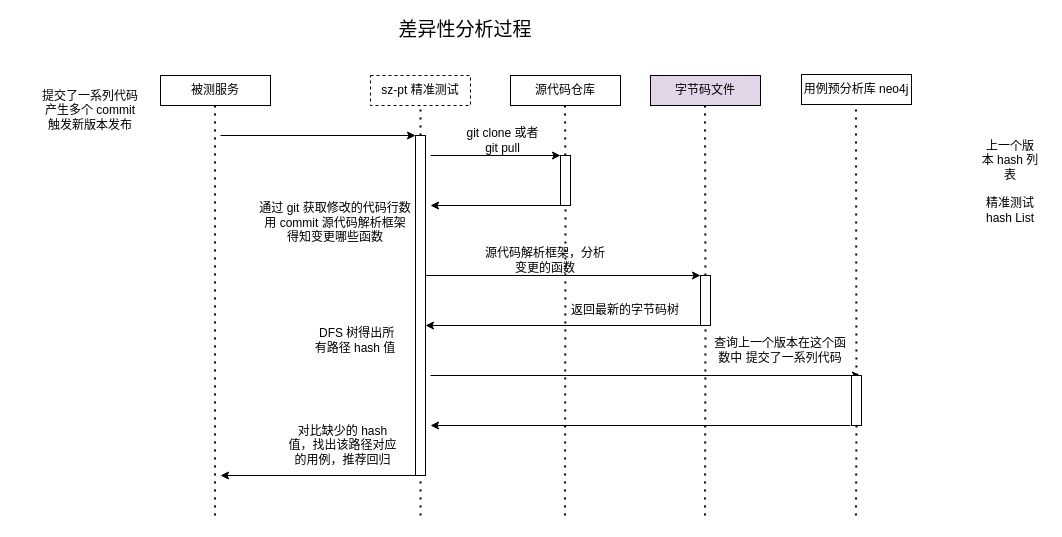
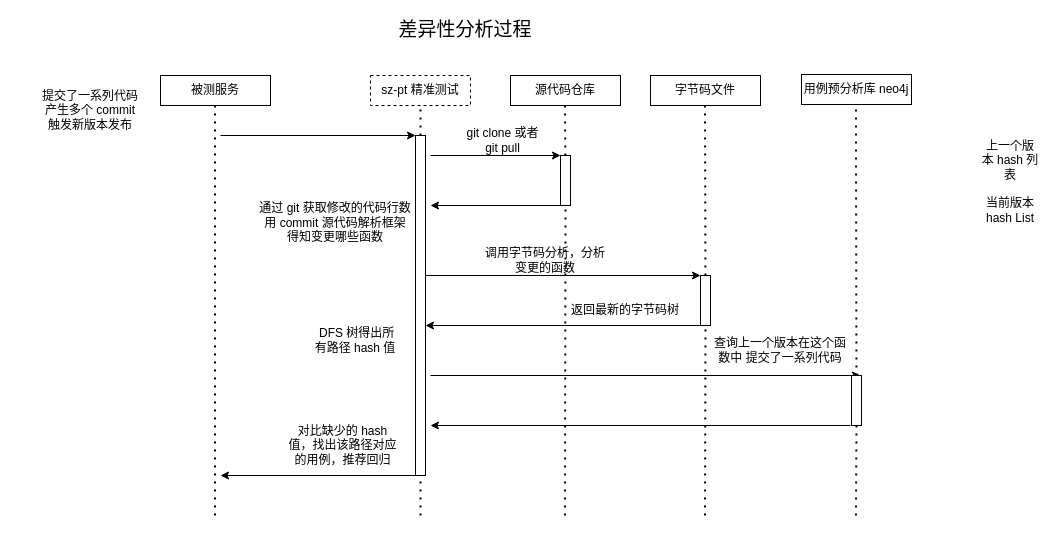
node "字节码文件": fillcolor #e1d5e7 -> #ffffff
node "精准测试 hash List": label "精准测试 hash List" -> "当前版本 hash List"
node "源代码解析框架，分析变更的函数": label "源代码解析框架，分析变更的函数" -> "调用字节码分析，分析变更的函数"
